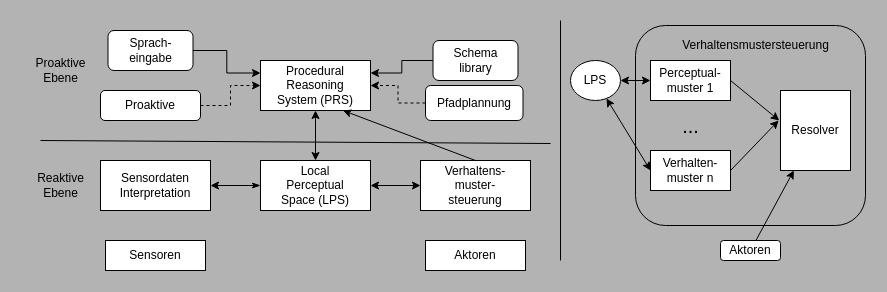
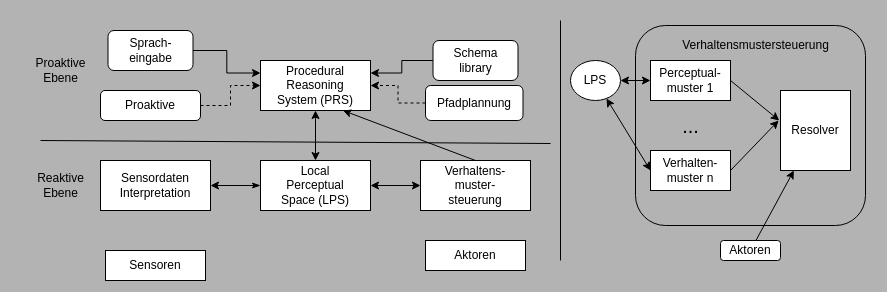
node "Sensoren": moved (156, 256) -> (156, 266)
